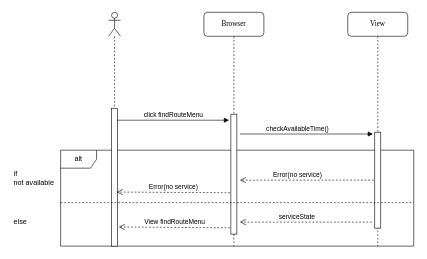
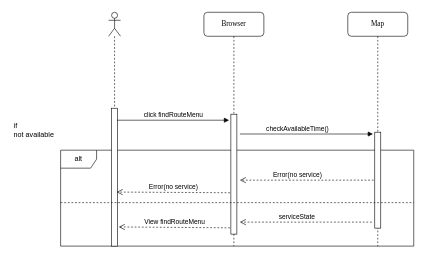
node "View": label "View" -> "Map"
node "if not available": moved (36, 177) -> (36, 129)
node "else": removed
